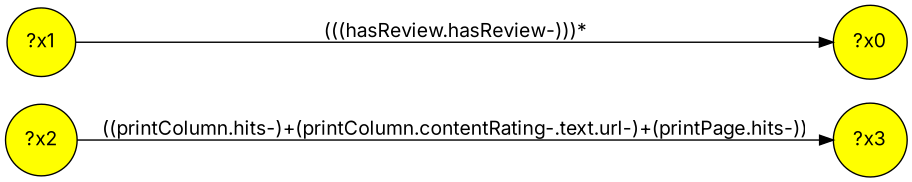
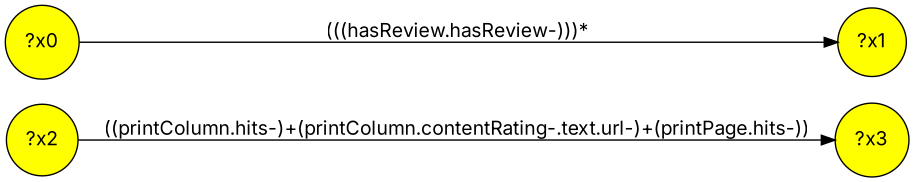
edge "?x1" -> "?x0": reversed
